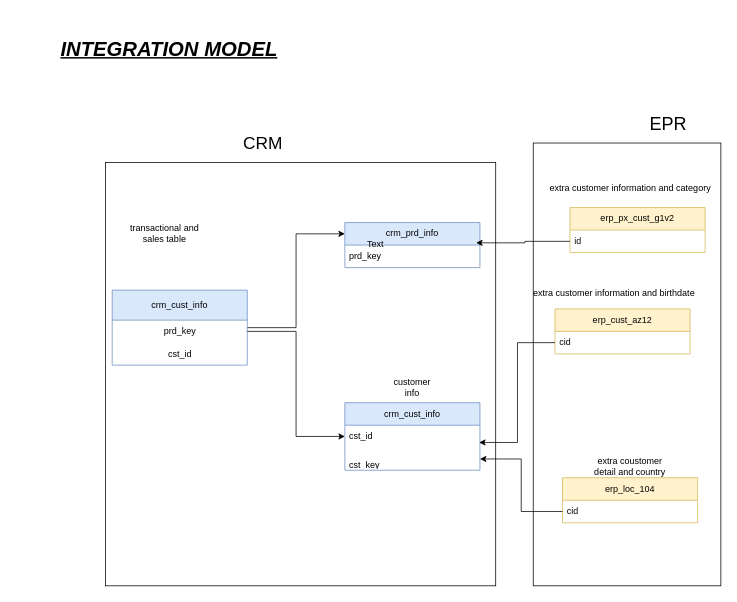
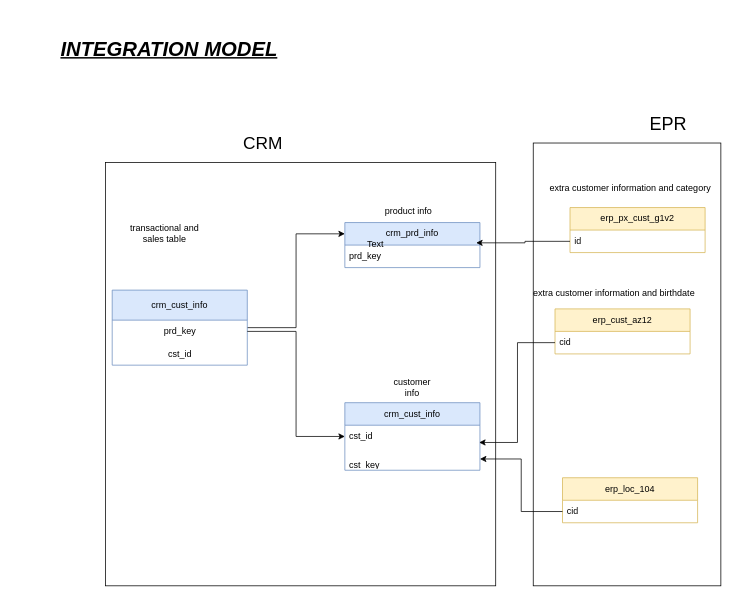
node "product info": added
node "extra coustomer detail and country": removed
